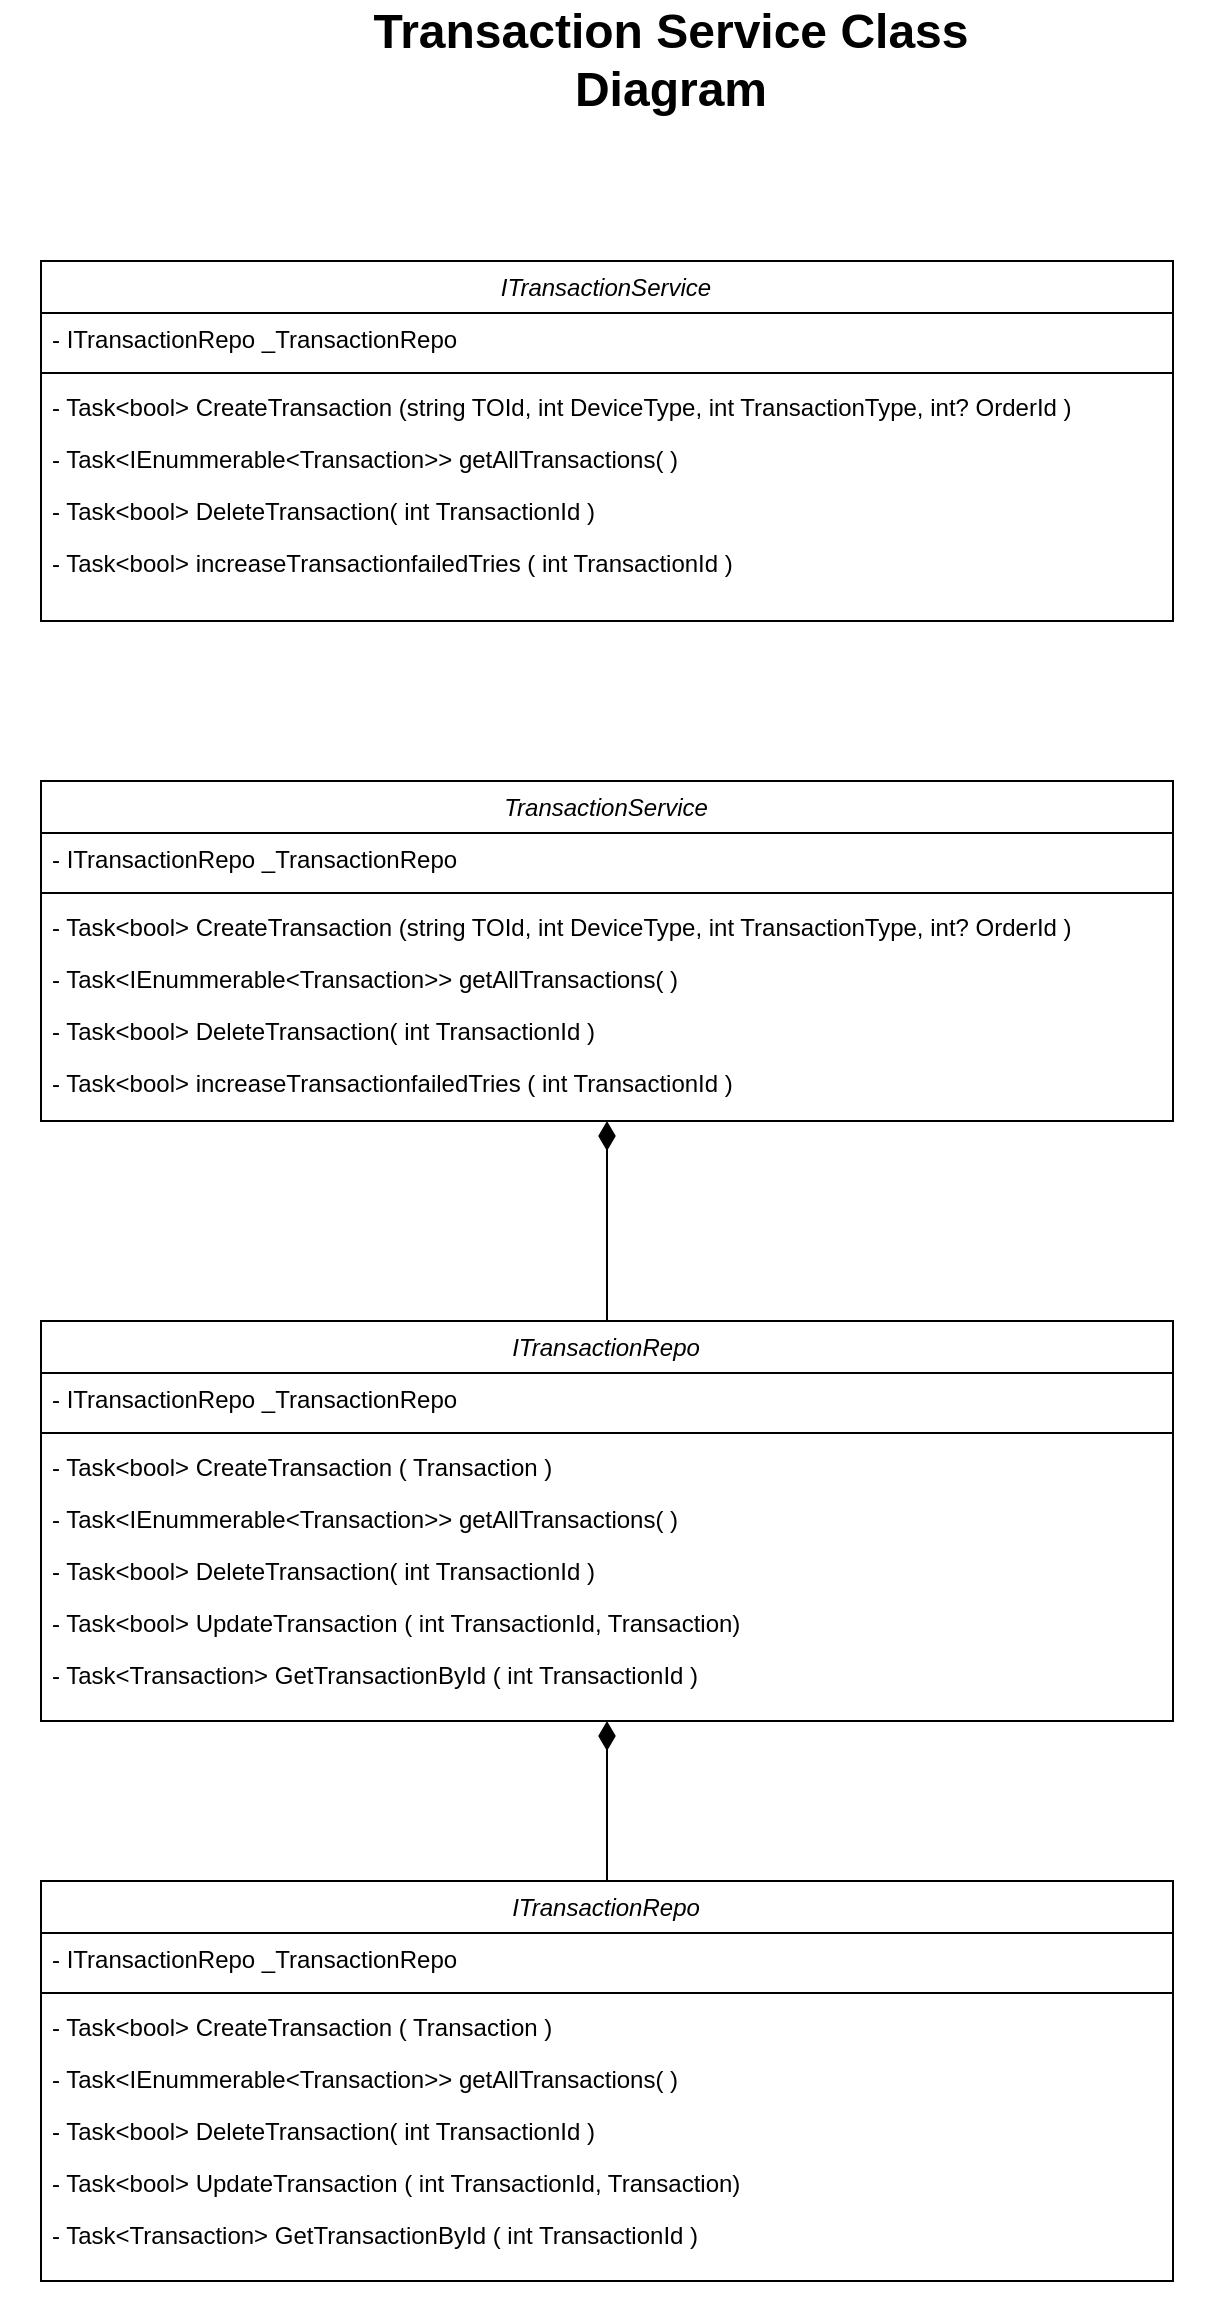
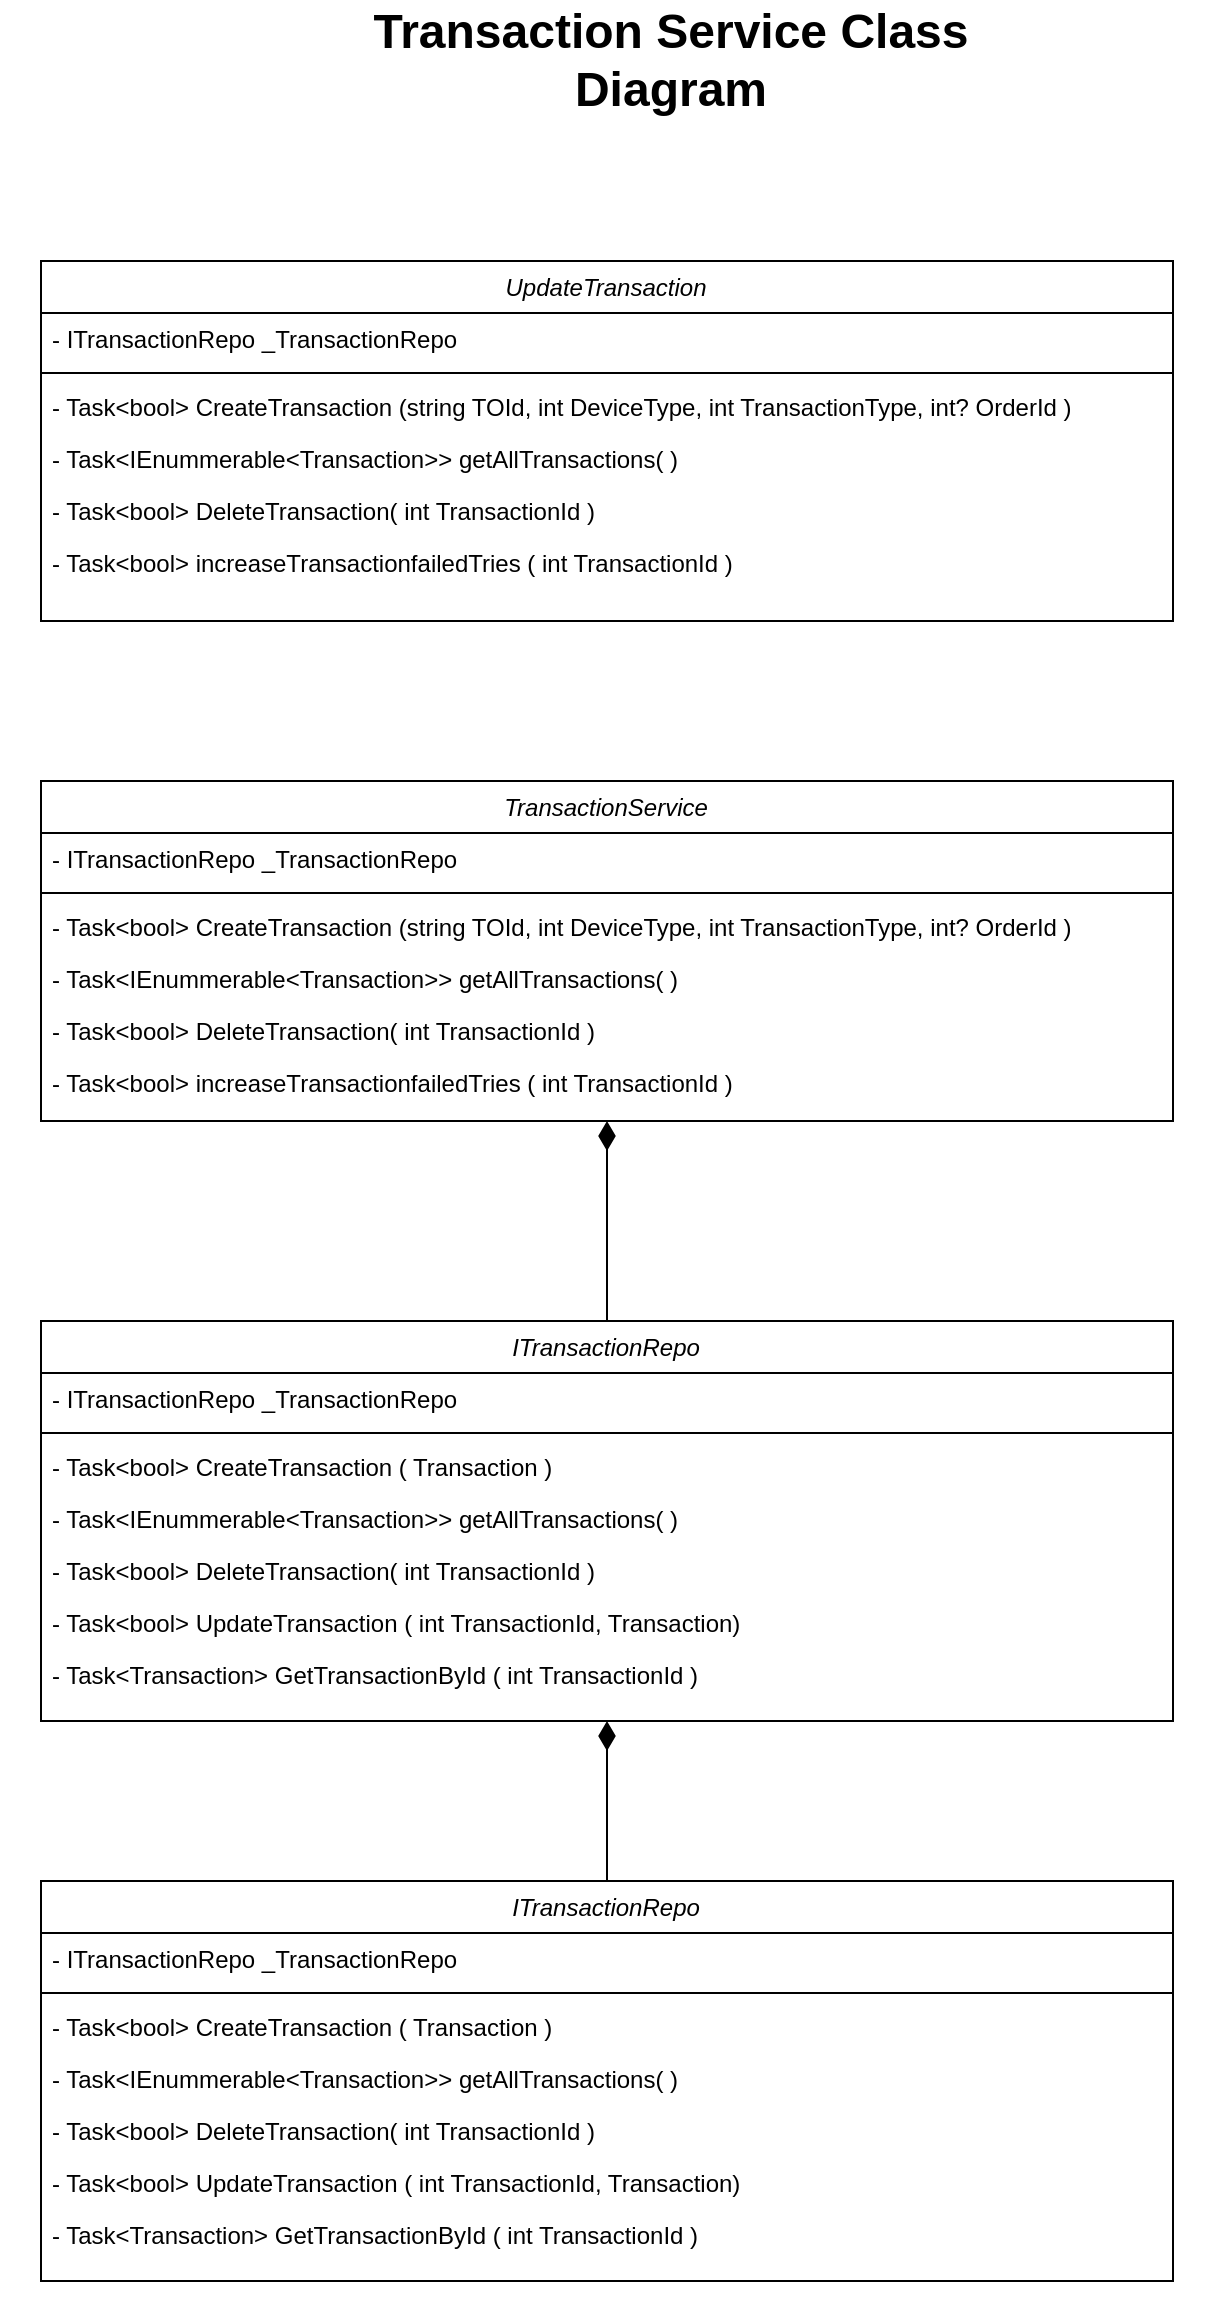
node "ITransactionService": label "ITransactionService" -> "UpdateTransaction"
